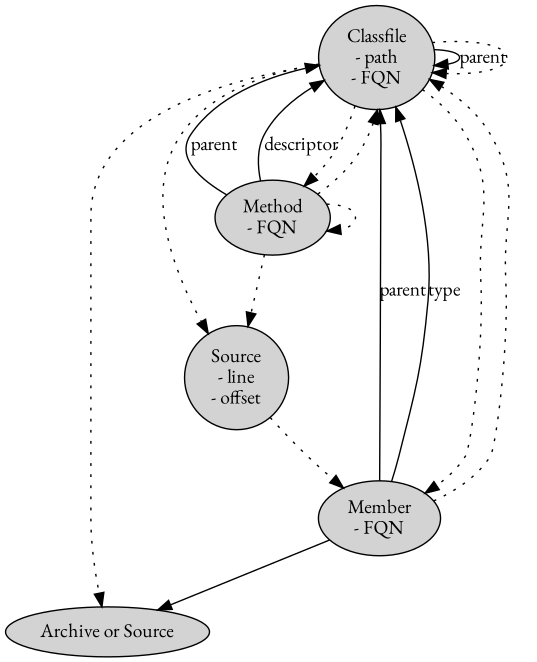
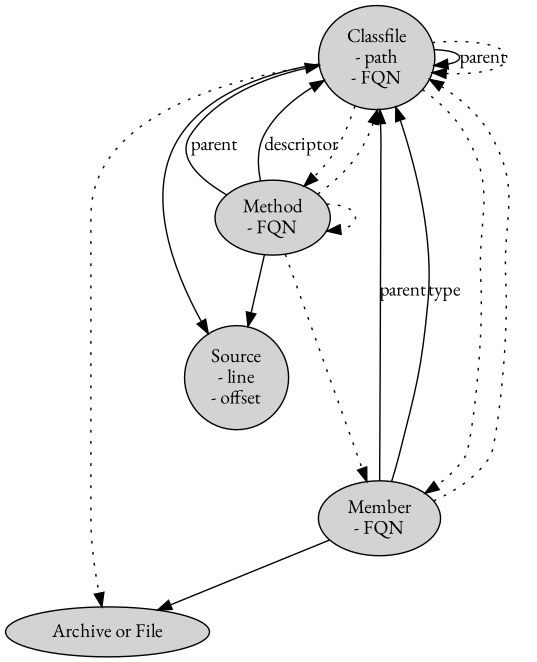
edge "Classfile - path - FQN" -> "Source - line - offset": style dotted -> solid
edge "Method - FQN" -> "Source - line - offset": style dotted -> solid
edge "Source - line - offset" -> "Member - FQN": now "Method - FQN" -> "Member - FQN"
node "Archive or Source": label "Archive or Source" -> "Archive or File"
